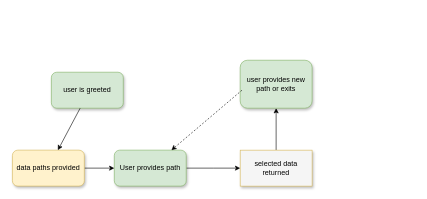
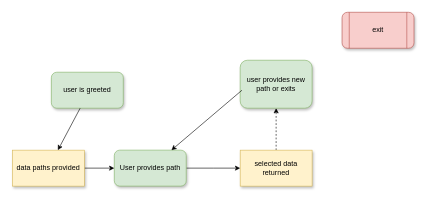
node "exit": added
edge "user provides new path or exits" -> "User provides path": style dashed -> solid
edge "selected data returned" -> "user provides new path or exits": style solid -> dashed
node "data paths provided": shape rounded rectangle -> rectangle
node "selected data returned": fillcolor #f5f5f5 -> #fff2cc
